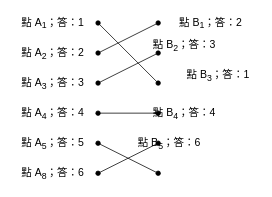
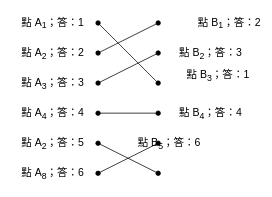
node "點 B1；答：2": moved (210, 23) -> (229, 23)
node "點 B2；答：3": moved (184, 45) -> (210, 53)
node "點 B4；答：4": moved (184, 113) -> (210, 113)
node "點 A5；答：5": label "點 A5；答：5" -> "點 A2；答：5"
